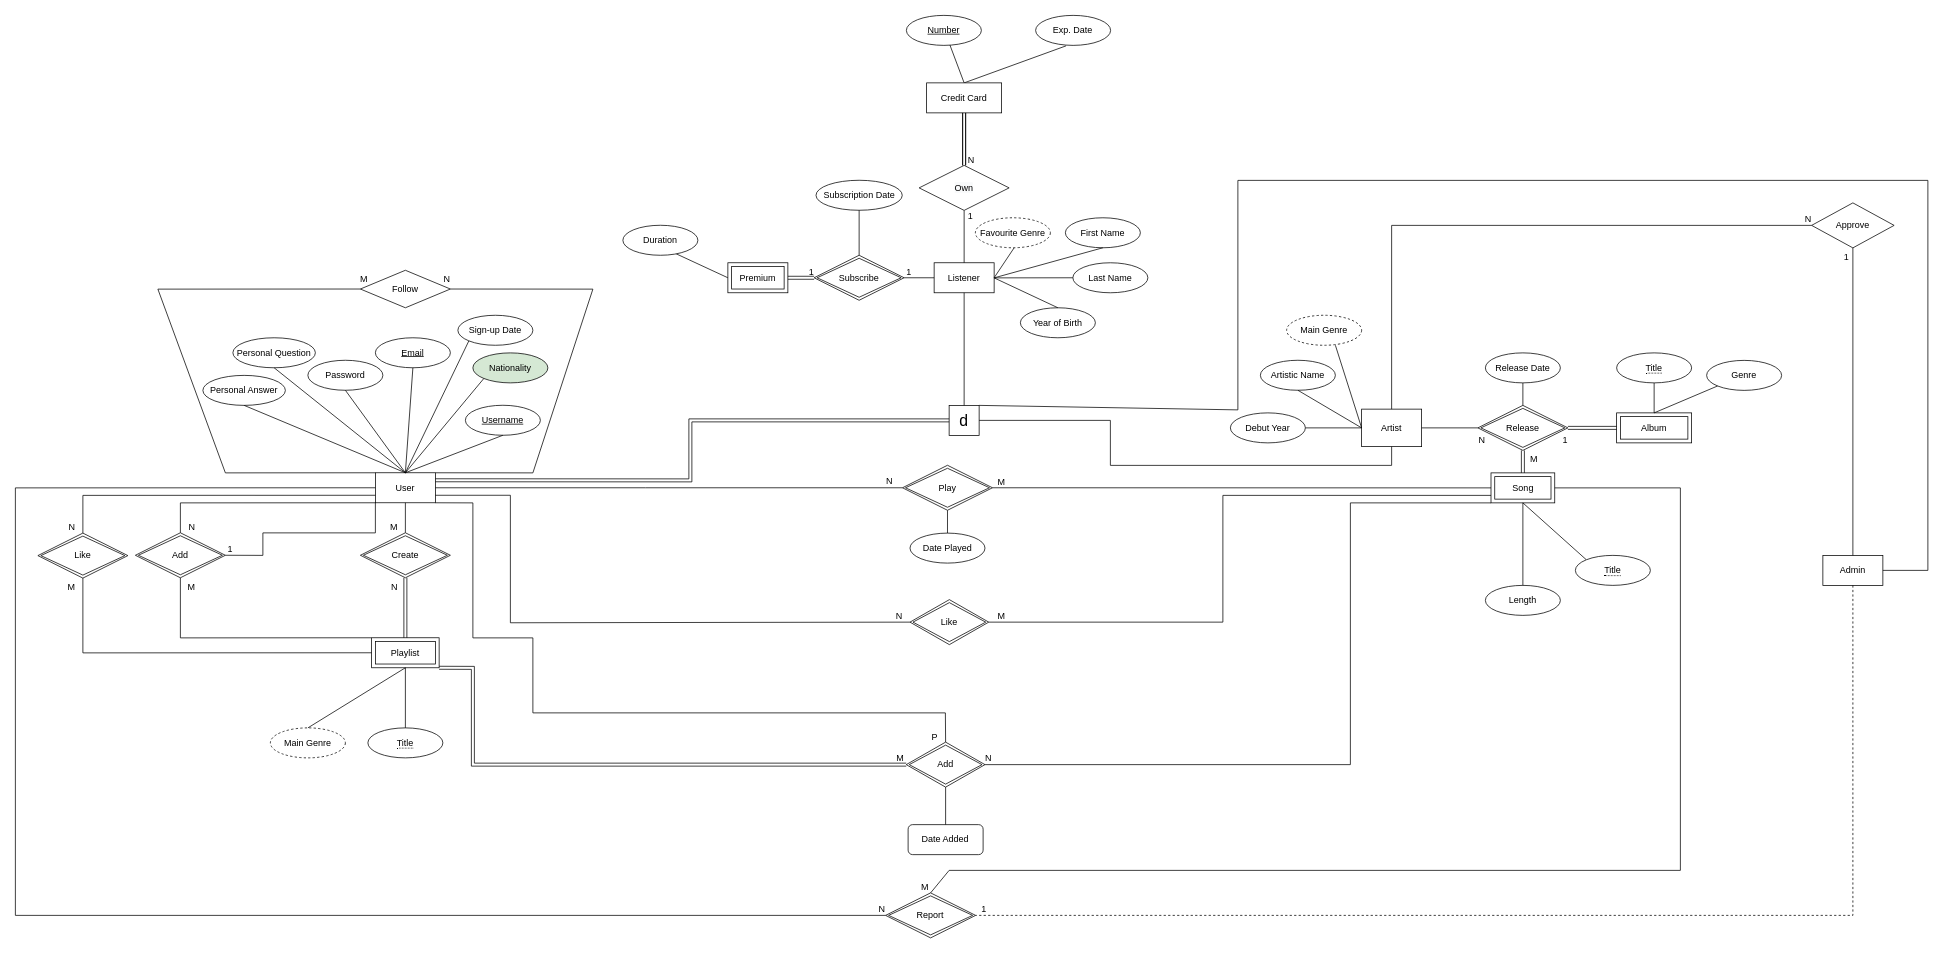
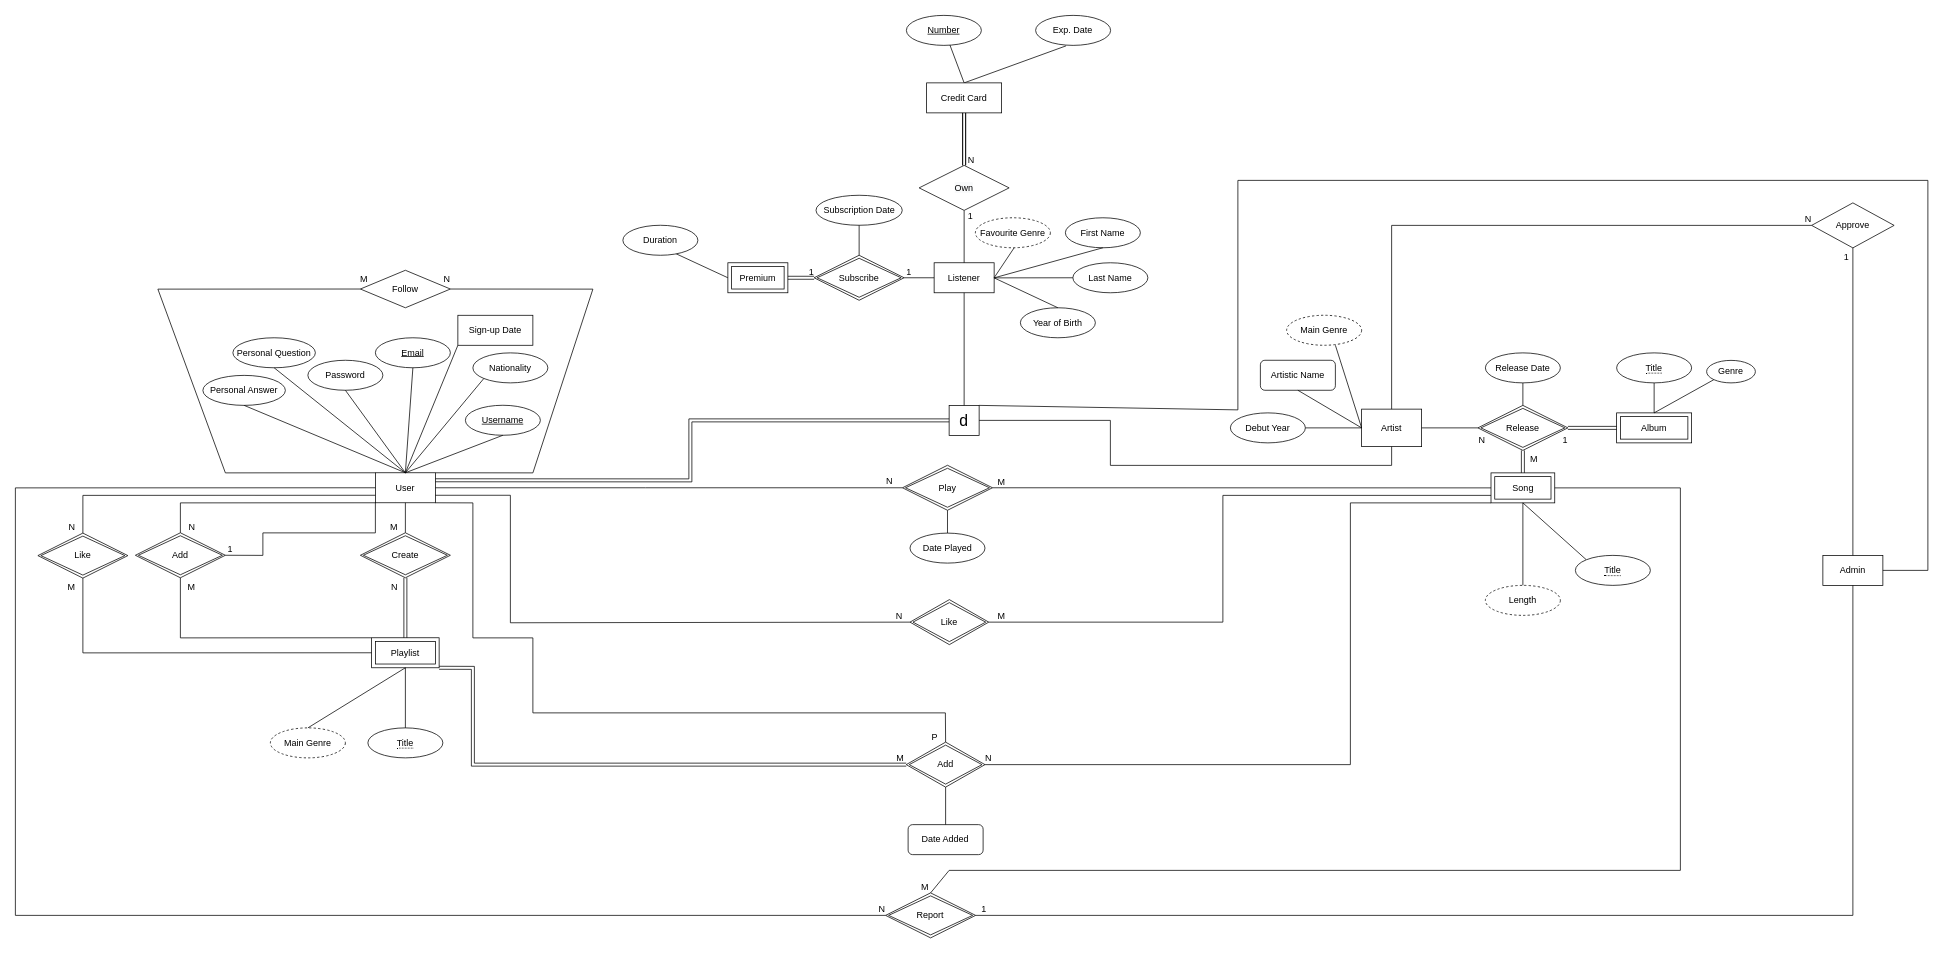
node "Subscription Date": moved (859, 195) -> (859, 210)
node "Sign-up Date": shape ellipse -> rectangle
node "Nationality": fillcolor #d5e8d4 -> #ffffff
node "Artistic Name": shape ellipse -> rounded rectangle
node "Genre": size 75x30 -> 49x23
node "Length": style solid -> dashed
edge "Admin" -- "Report": style dashed -> solid
